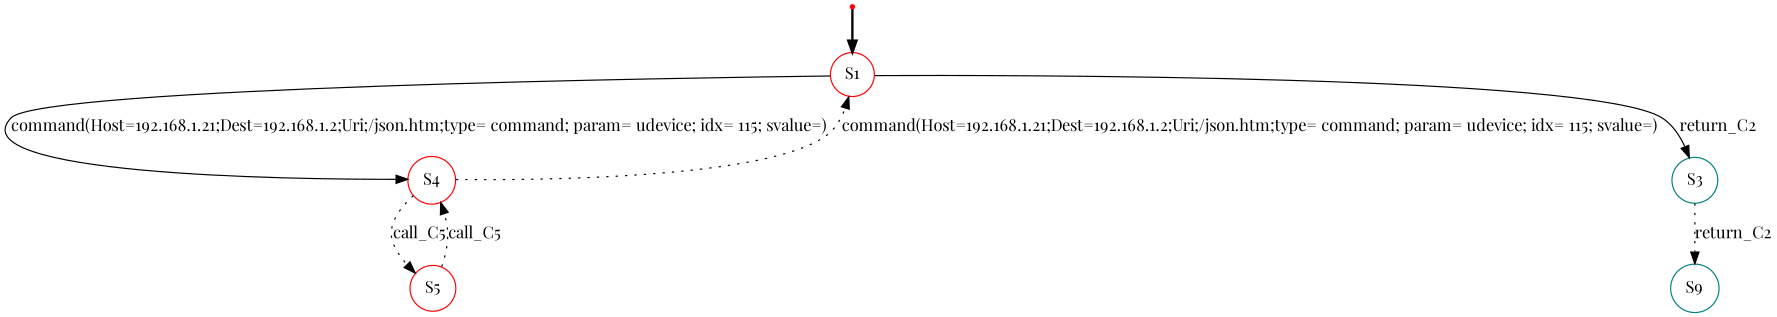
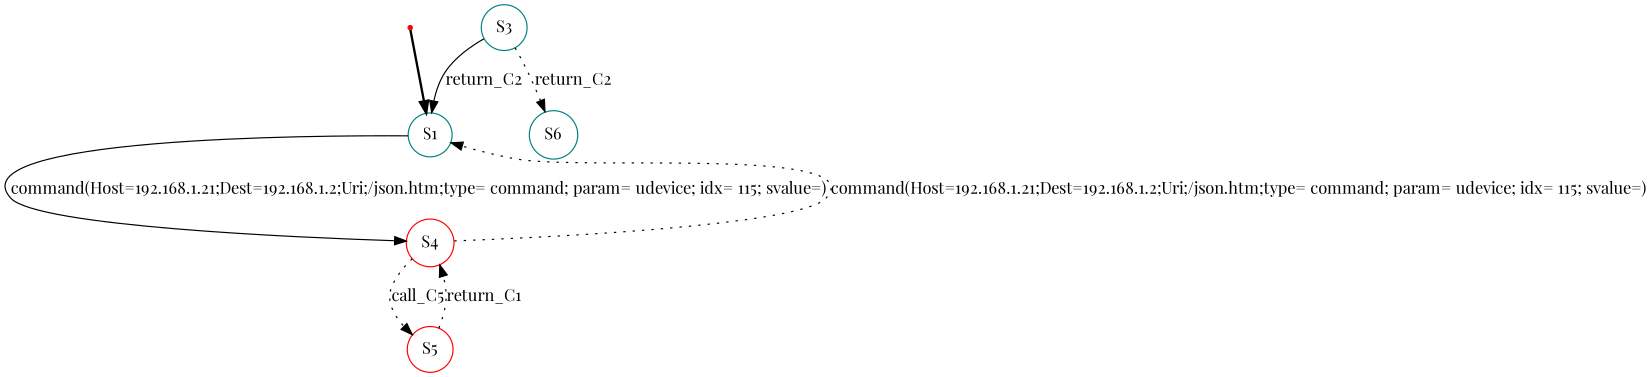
node "S1": color red -> teal
edge "S1" -> "S3": reversed
edge "S5" -> "S4": label "call_C5" -> "return_C1"
node "S9": label "S9" -> "S6"
